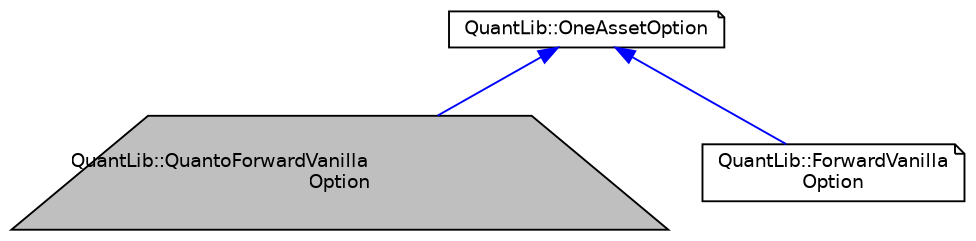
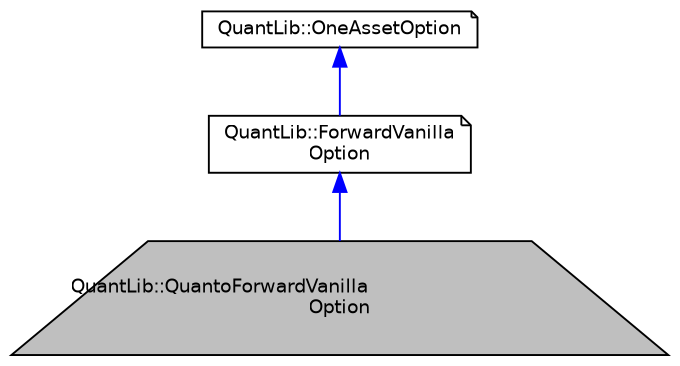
edge "QuantLib::QuantoForwardVanilla Option" -> "QuantLib::OneAssetOption": now "QuantLib::QuantoForwardVanilla Option" -> "QuantLib::ForwardVanilla Option"
